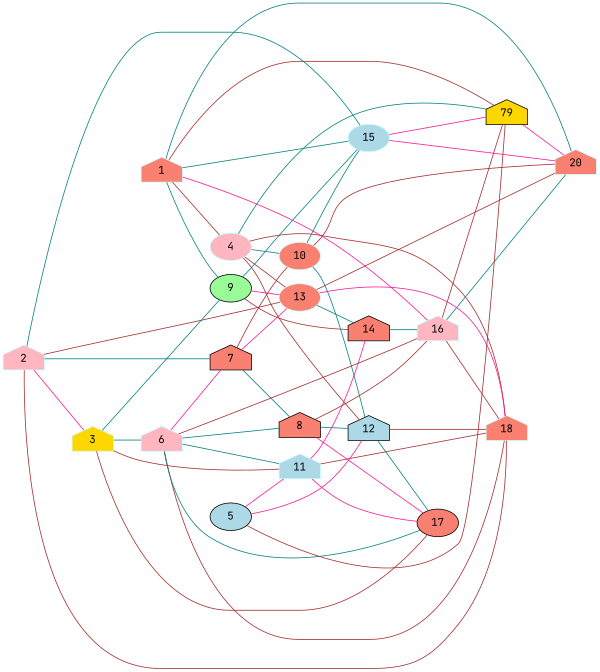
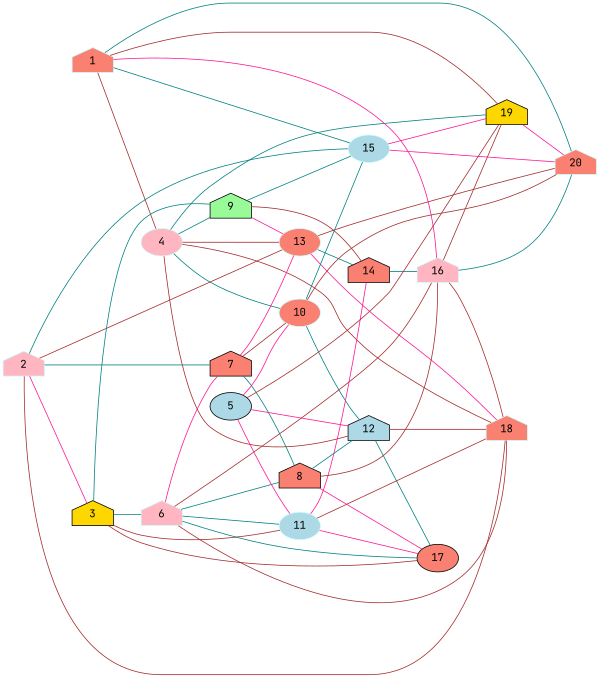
node "79": label "79" -> "19"
edge "1" -- "9": now "4" -- "9"
node "9": shape ellipse -> house
edge "10" -- "5": added
node "3": color #ccffff -> black
node "11": shape house -> ellipse
